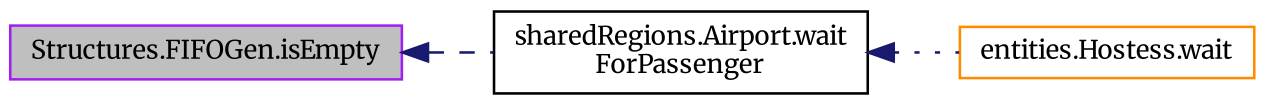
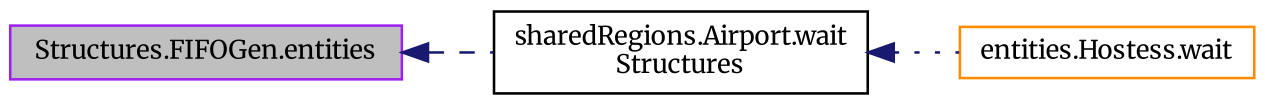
node "Structures.FIFOGen.isEmpty": label "Structures.FIFOGen.isEmpty" -> "Structures.FIFOGen.entities"
node "sharedRegions.Airport.wait ForPassenger": label "sharedRegions.Airport.wait ForPassenger" -> "sharedRegions.Airport.wait Structures"
